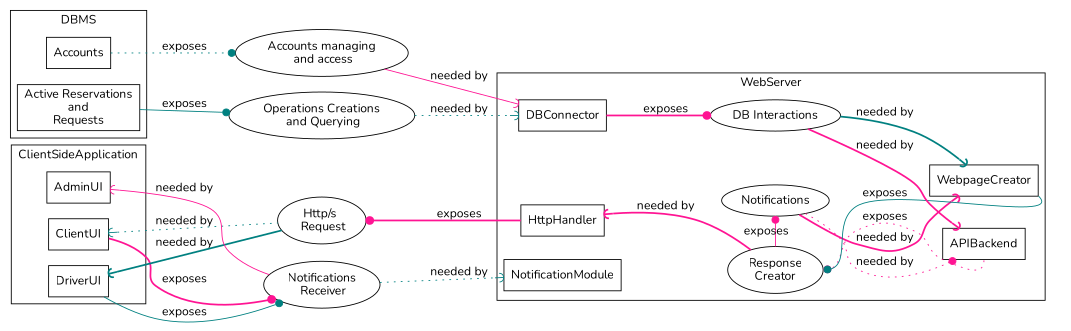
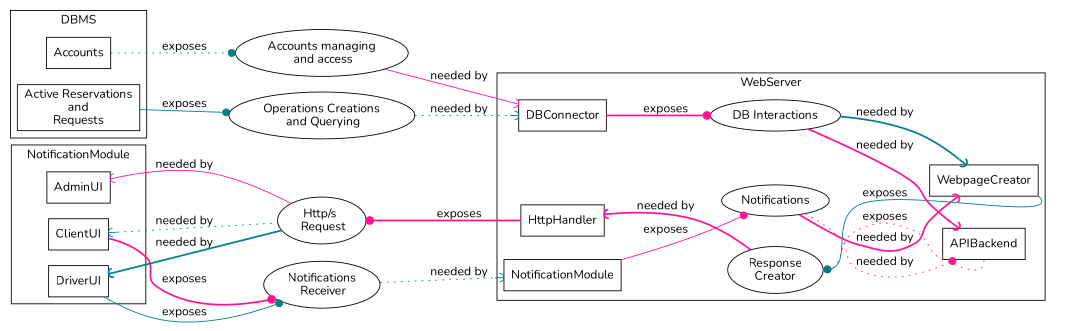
cluster "ClientSideApplication": label "ClientSideApplication" -> "NotificationModule"
edge "AdminUI" -- "Notifications Receiver": now "AdminUI" -- "Http/s Request"
edge "Response Creator" -> "Notifications": now "NotificationModule" -> "Notifications"
